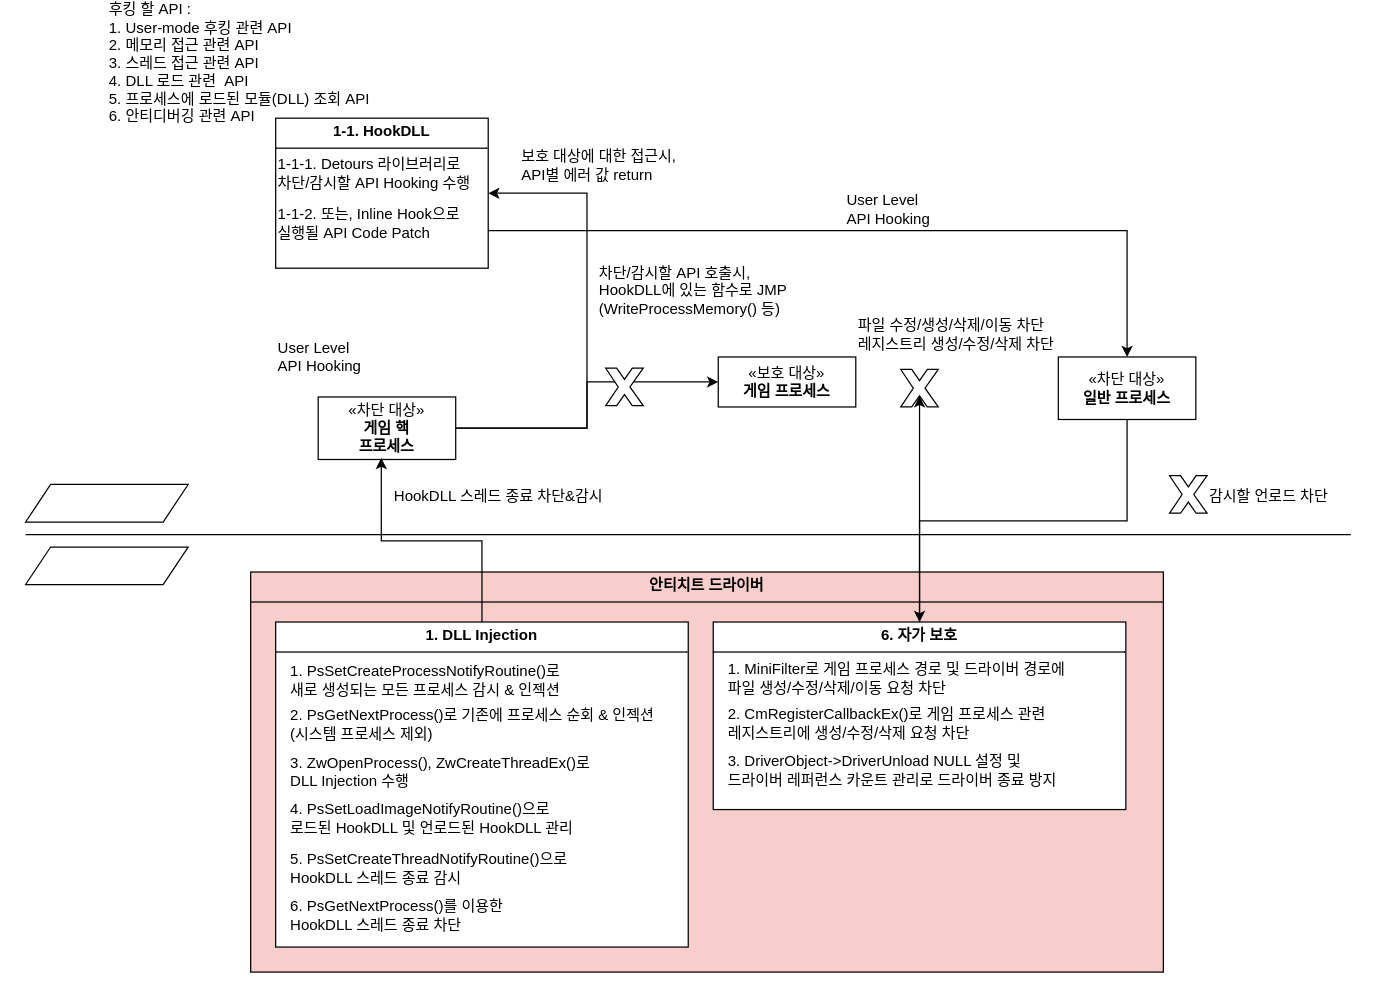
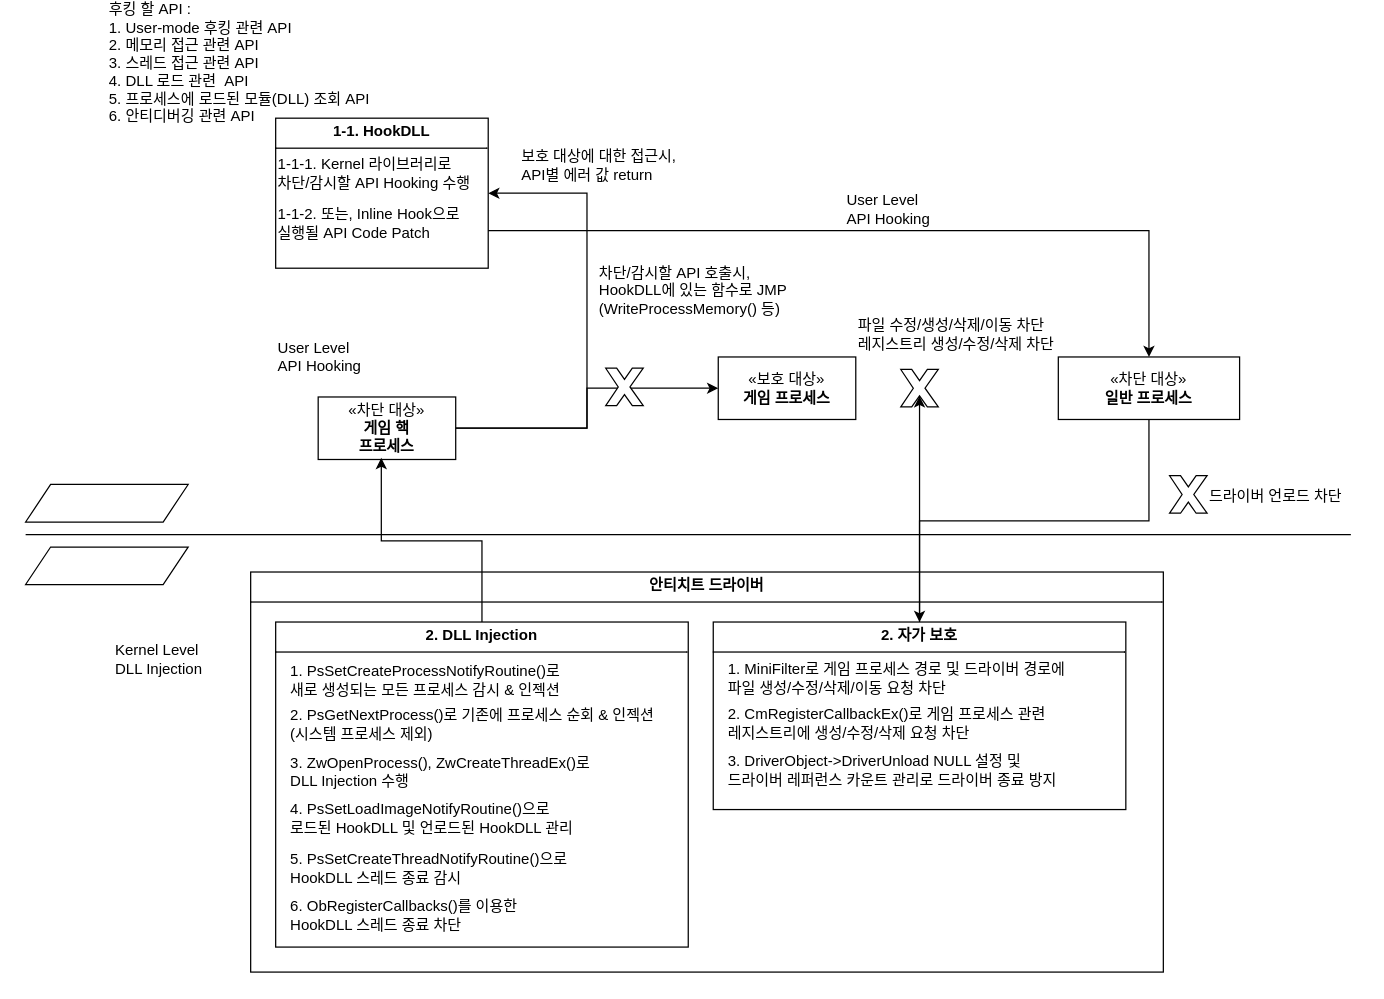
node "1-1-1. Detours 라이브러리로 차단/감시할 API Hooking 수행": label "1-1-1. Detours 라이브러리로 차단/감시할 API Hooking 수행" -> "1-1-1. Kernel 라이브러리로 차단/감시할 API Hooking 수행"
node "«보호 대상» 게임 프로세스": size 138x50 -> 138x63
node "«차단 대상» 일반 프로세스": size 138x63 -> 181x63
node "HookDLL 스레드 종료 차단&감시": removed
node "감시할 언로드 차단": label "감시할 언로드 차단" -> "드라이버 언로드 차단"
node "1. DLL Injection": label "1. DLL Injection" -> "2. DLL Injection"
node "6. 자가 보호": label "6. 자가 보호" -> "2. 자가 보호"
node "Kernel Level DLL Injection": added
node "안티치트 드라이버": fillcolor #f8cecc -> #ffffff
node "6. PsGetNextProcess()를 이용한 HookDLL 스레드 종료 차단": label "6. PsGetNextProcess()를 이용한 HookDLL 스레드 종료 차단" -> "6. ObRegisterCallbacks()를 이용한 HookDLL 스레드 종료 차단"
